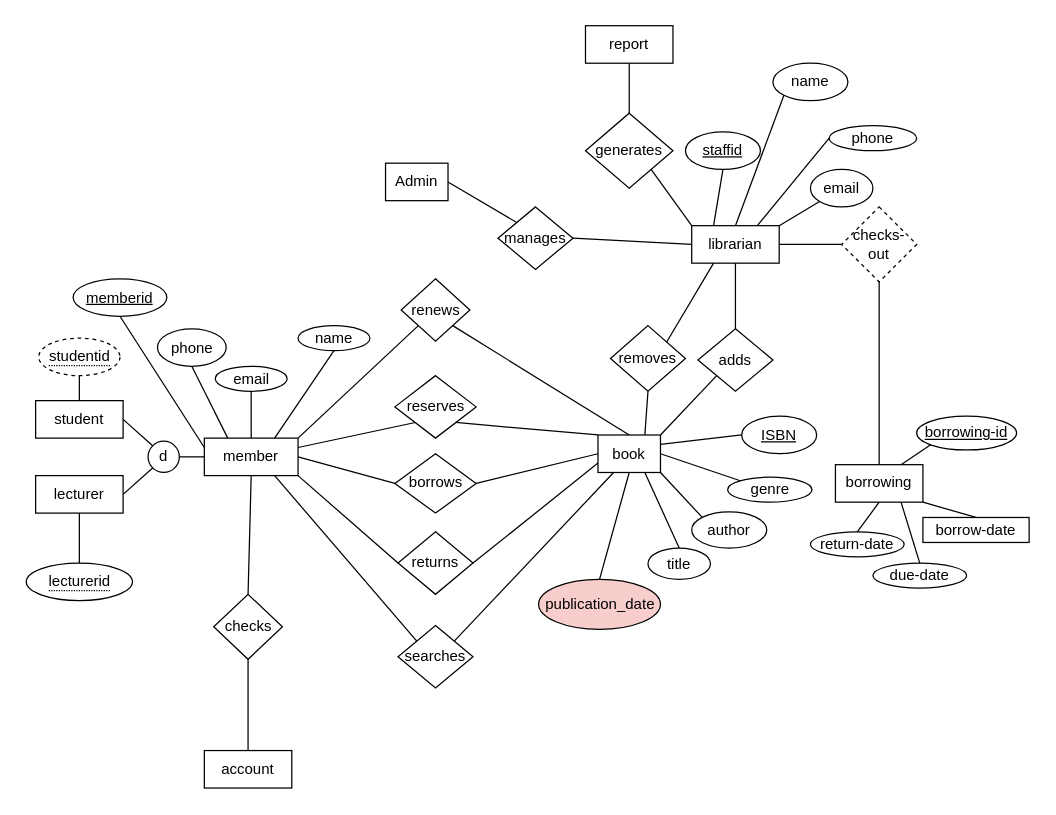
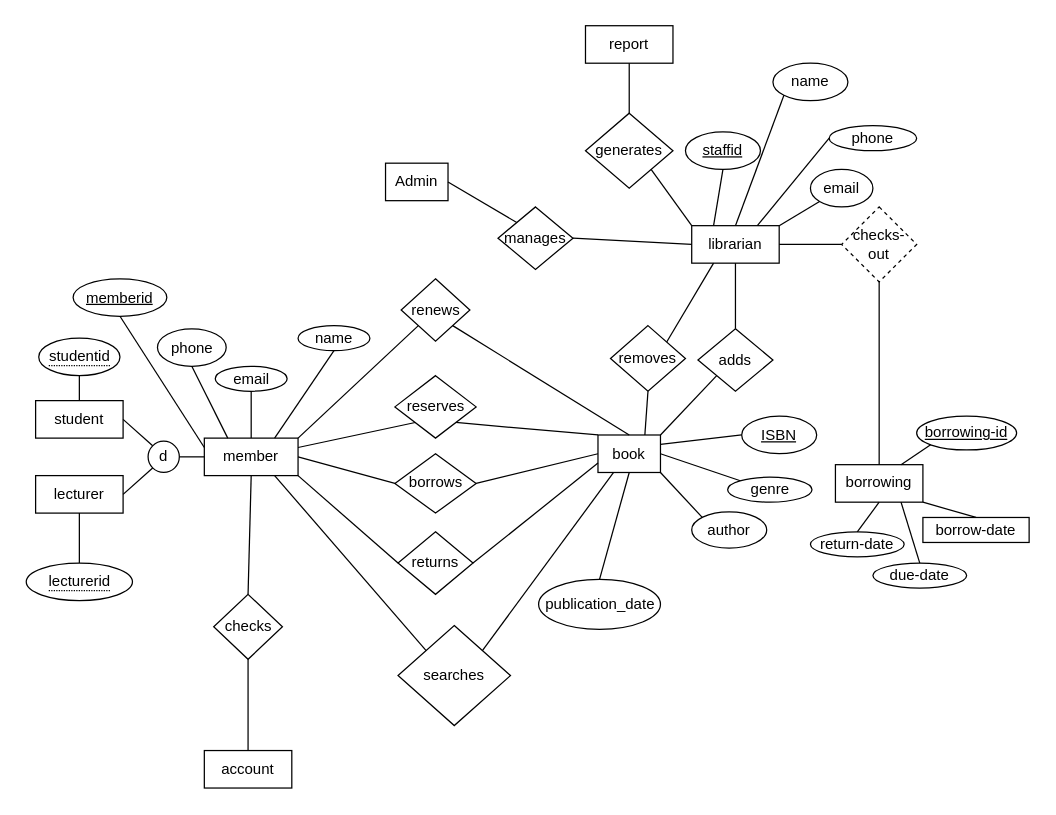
node "studentid": style dashed -> solid
edge "book" -- "title": removed
node "title": removed
node "publication_date": fillcolor #f8cecc -> #ffffff
node "searches": size 75x63 -> 113x100
